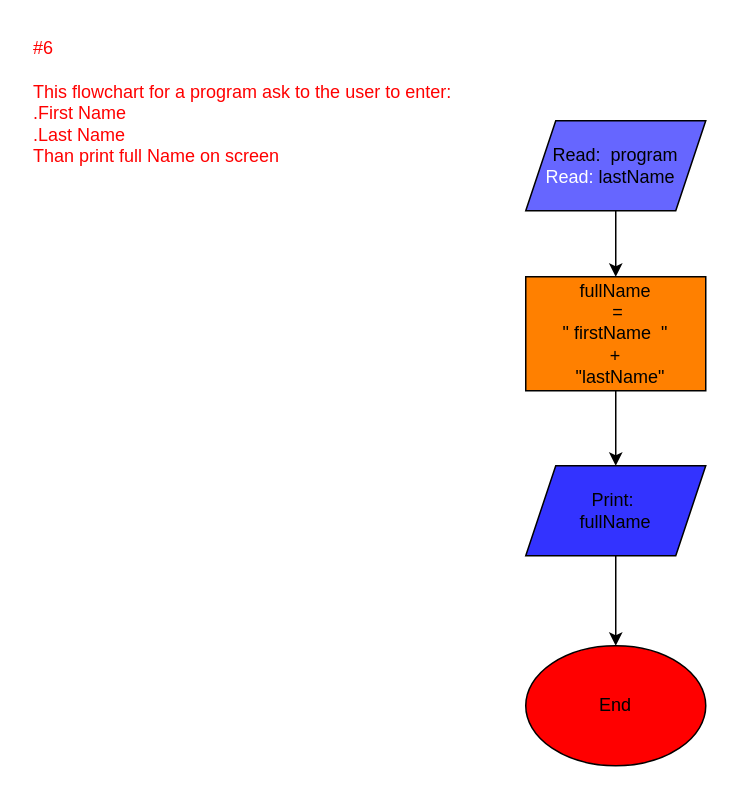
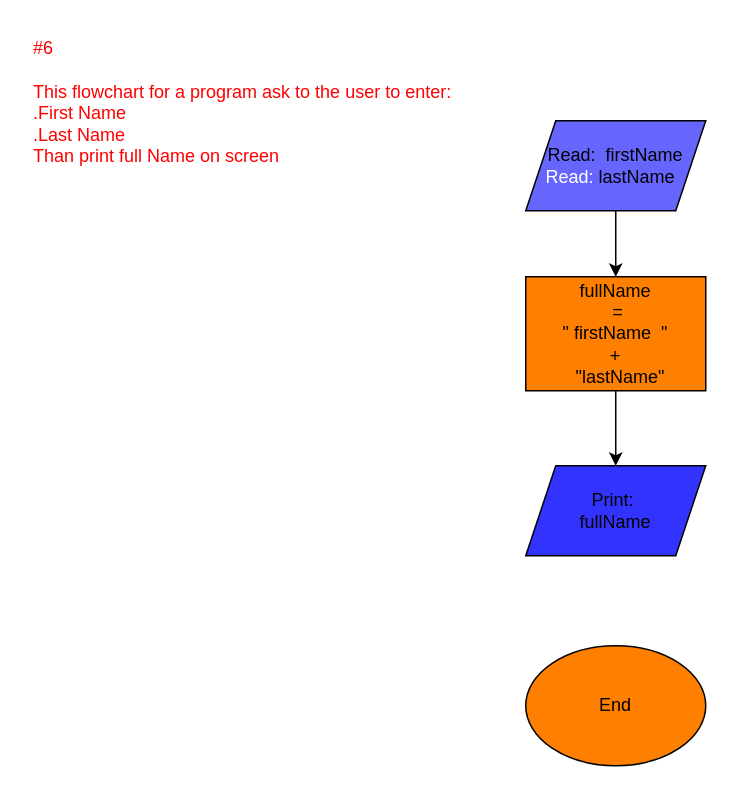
node "Read: program Read: lastName": label "Read: program Read: lastName" -> "Read: firstName Read: lastName"
edge "Print: fullName" -> "End": removed
node "End": fillcolor #ff0000 -> #ff8000
